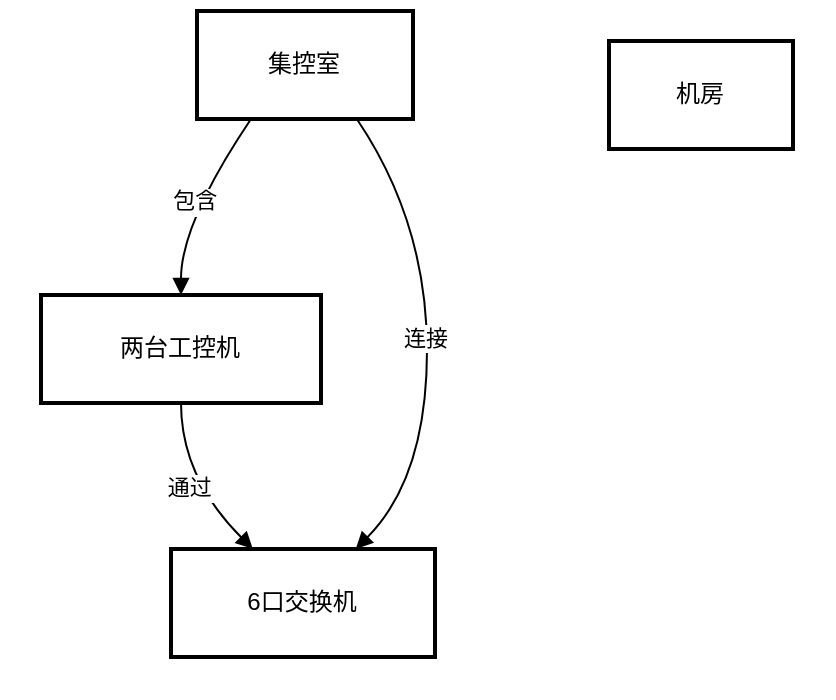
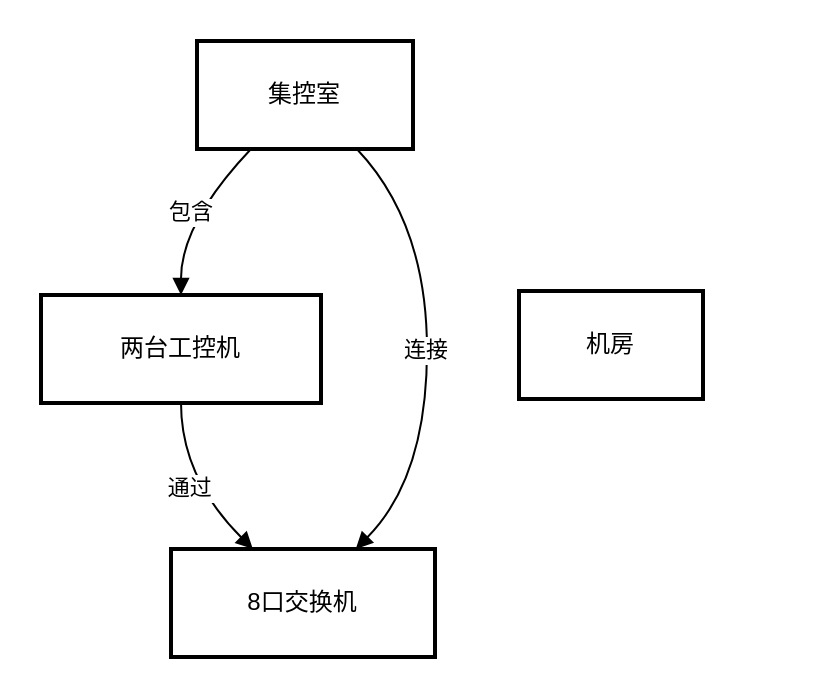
node "集控室": moved (305, 65) -> (305, 95)
node "机房": moved (701, 95) -> (611, 345)
node "6口交换机": label "6口交换机" -> "8口交换机"
